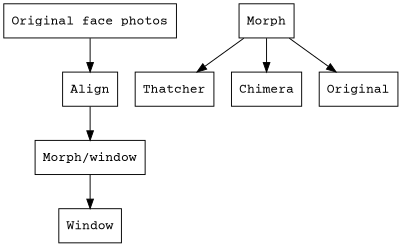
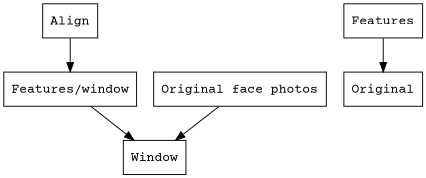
node "Morph": label "Morph" -> "Features"
edge "Original face photos" -> "Align": now "Original face photos" -> "Window"
node "Thatcher": removed
node "Chimera": removed
node "Morph/window": label "Morph/window" -> "Features/window"
